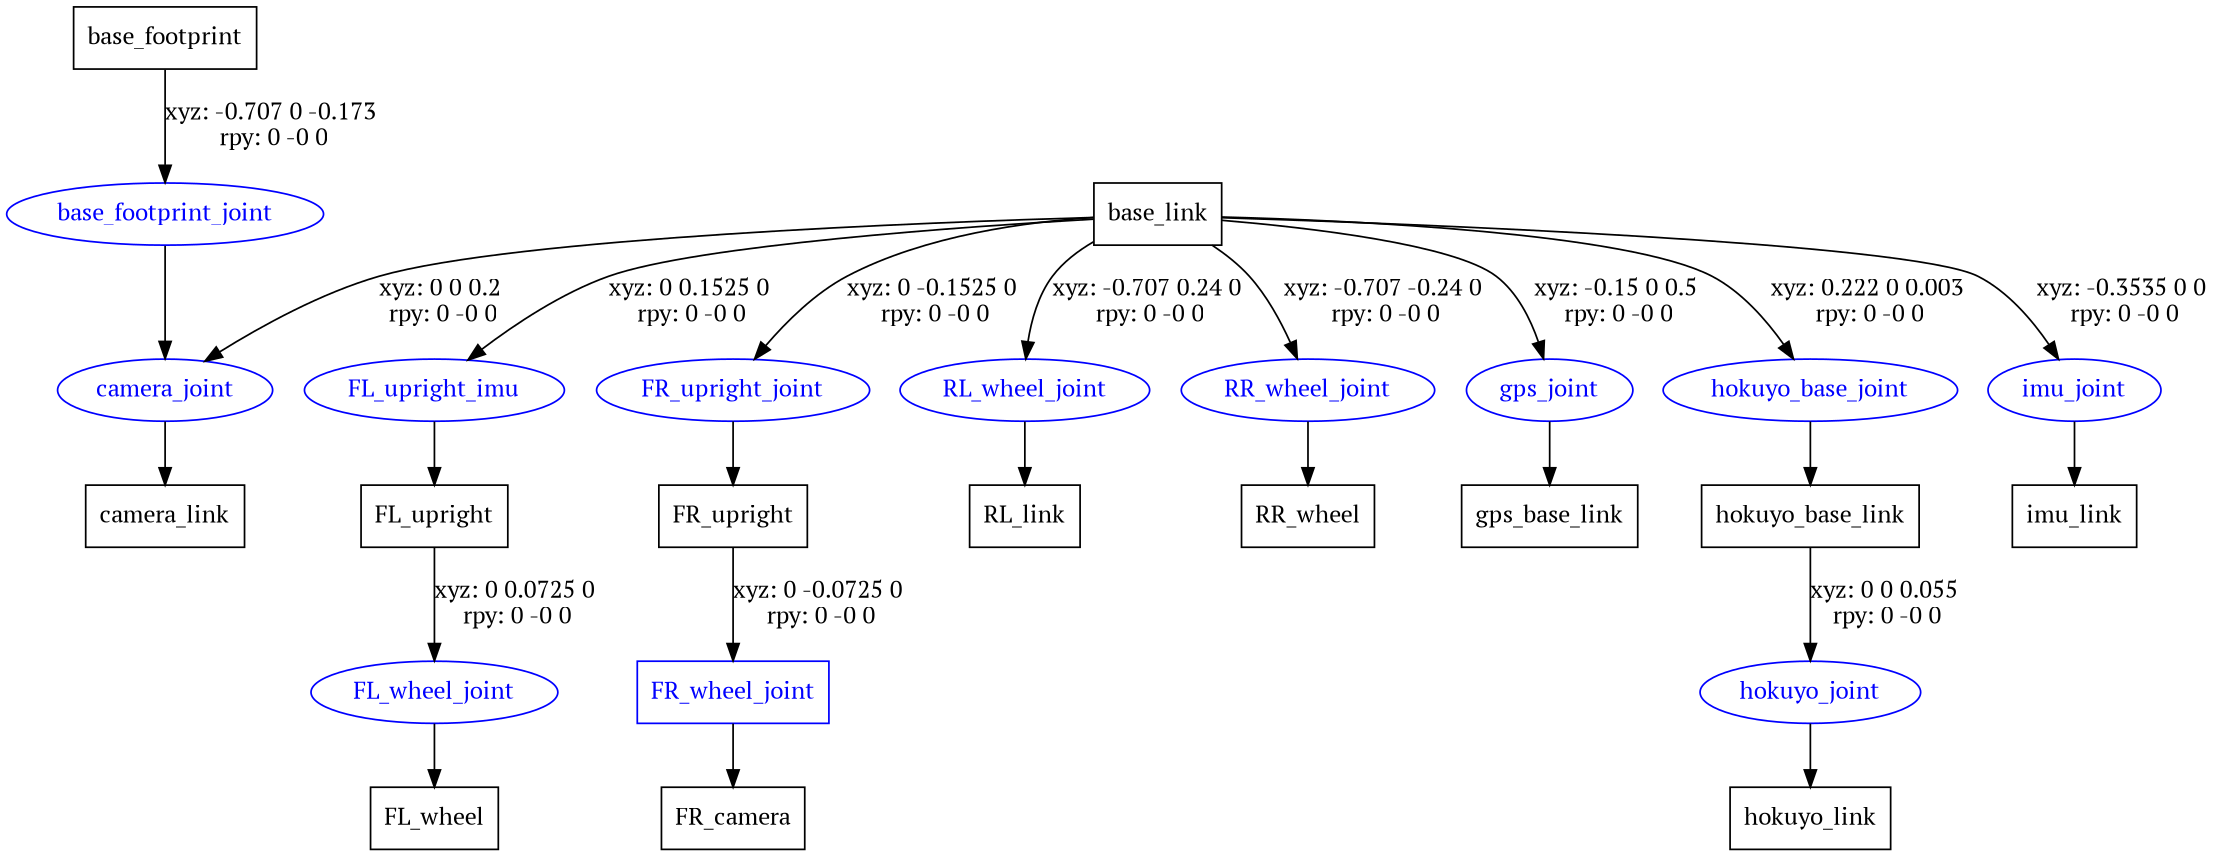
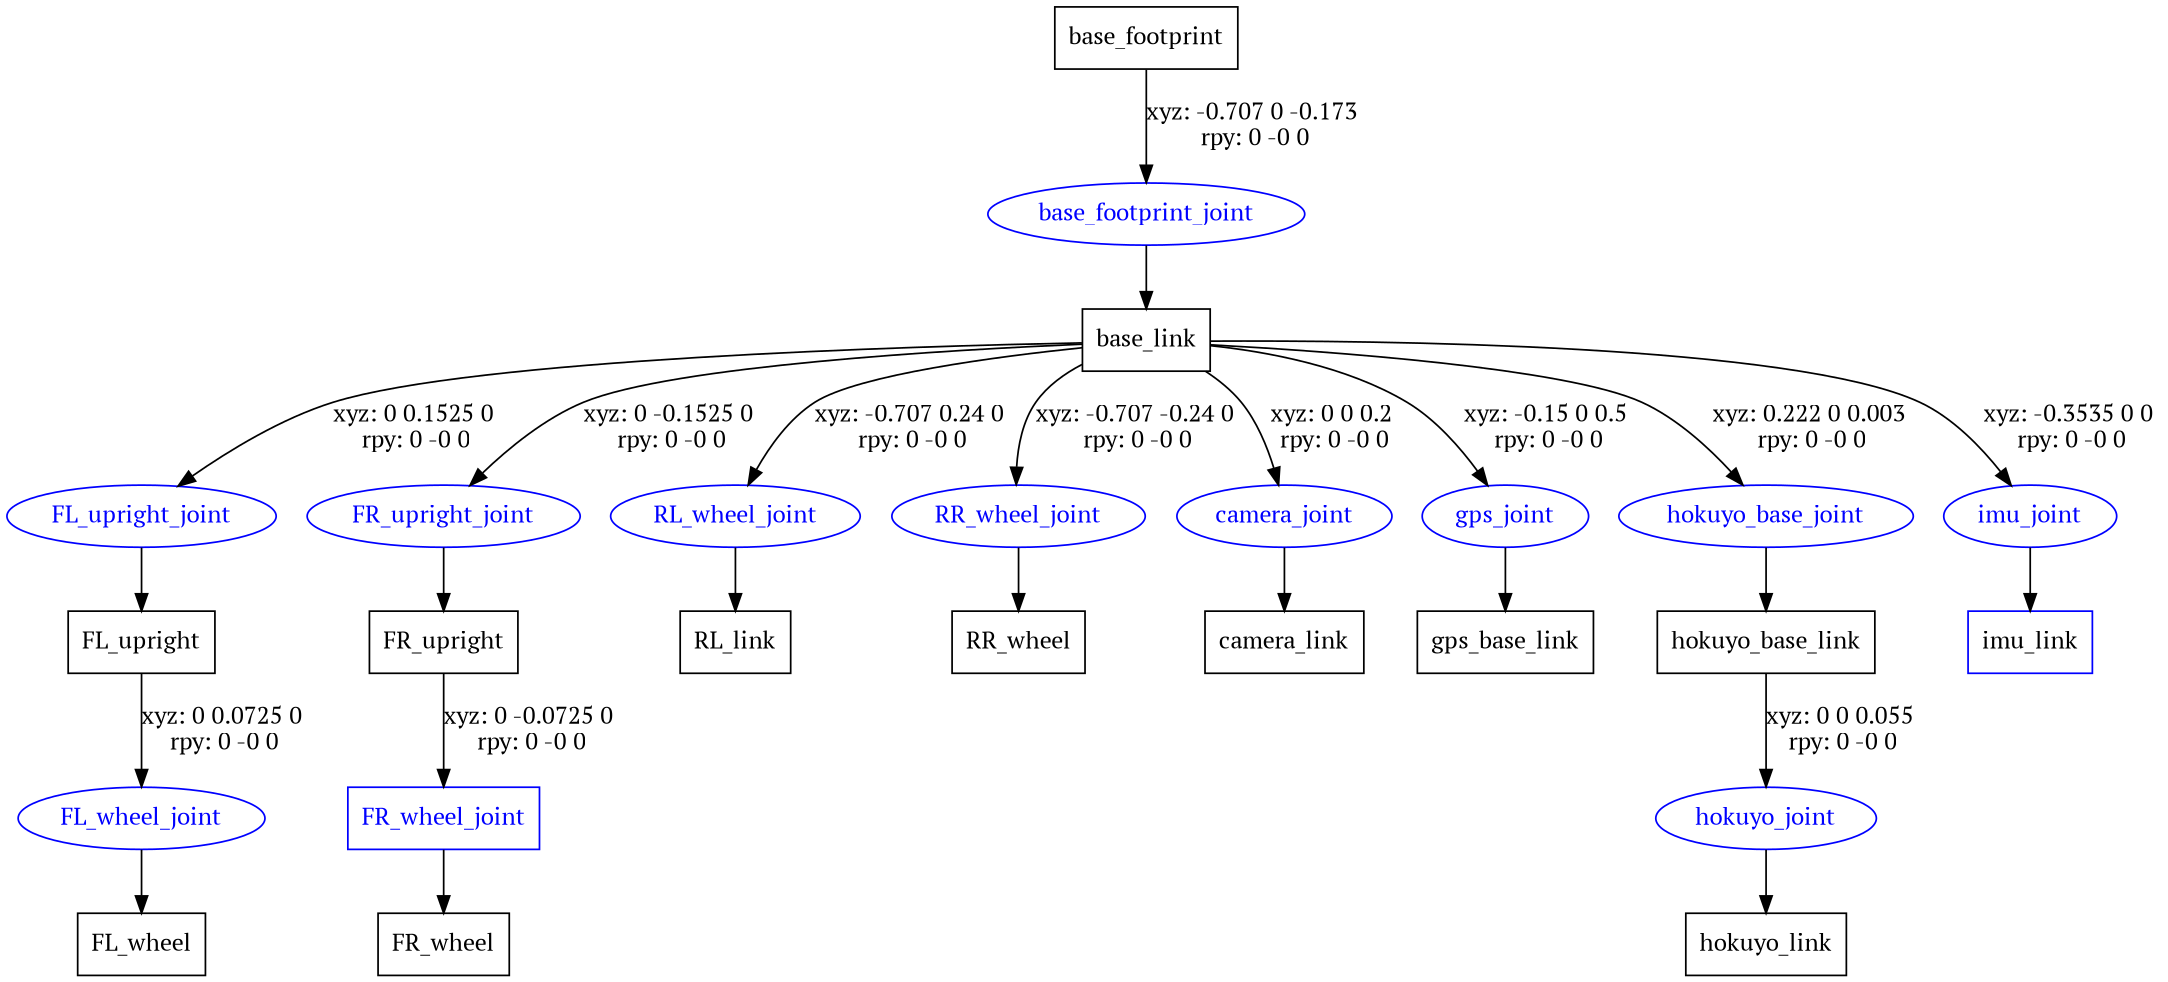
edge "base_footprint_joint" -> "camera_joint": now "base_footprint_joint" -> "base_link"
node "FL_upright_imu": label "FL_upright_imu" -> "FL_upright_joint"
node "imu_link": color black -> blue
node "FR_camera": label "FR_camera" -> "FR_wheel"
